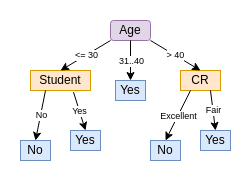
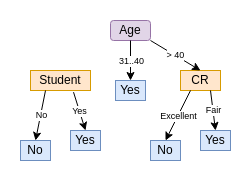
edge "Age" -> "Student": removed, label "<= 30"
